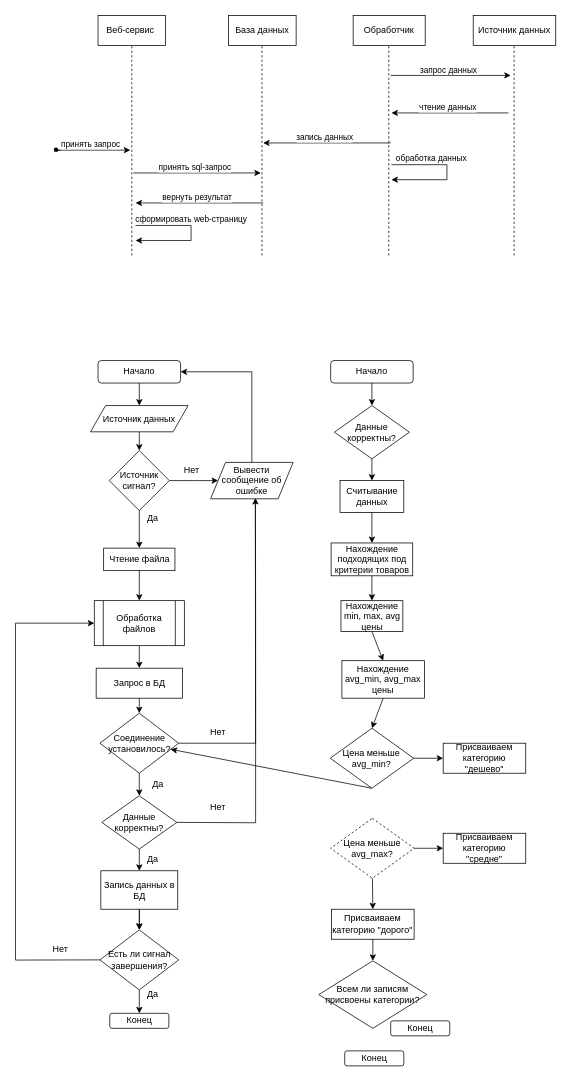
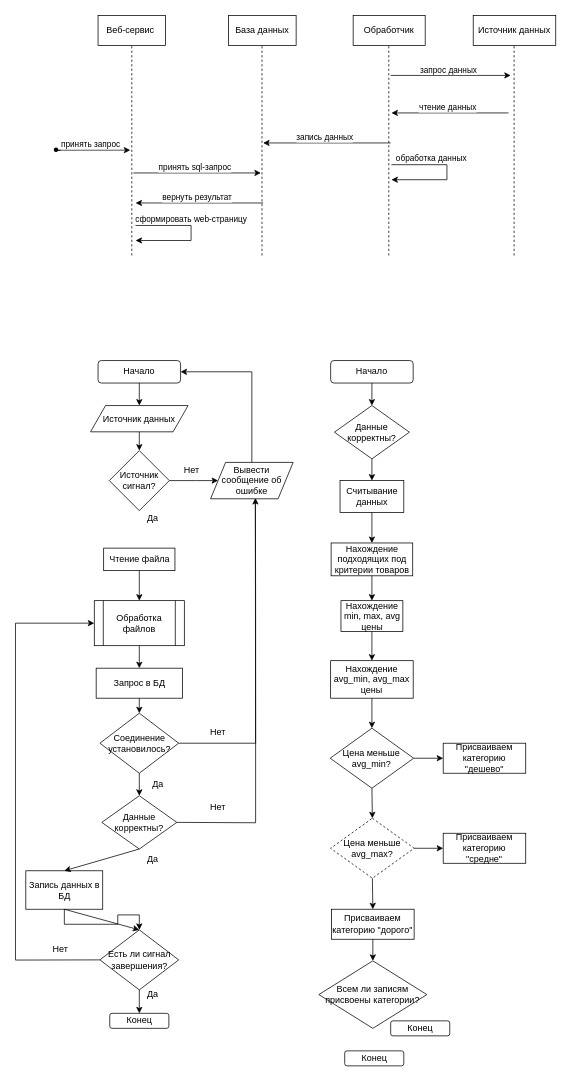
edge "Источник сигнал?" -> "Чтение файла": removed
node "Нахождение avg_min, avg_max цены": moved (383, 679) -> (372, 679)
edge "Цена меньше avg_min?" -> "Соединение установилось?": now "Цена меньше avg_min?" -> "Цена меньше avg_max?"
node "Запись данных в БД": moved (139, 890) -> (64, 890)
